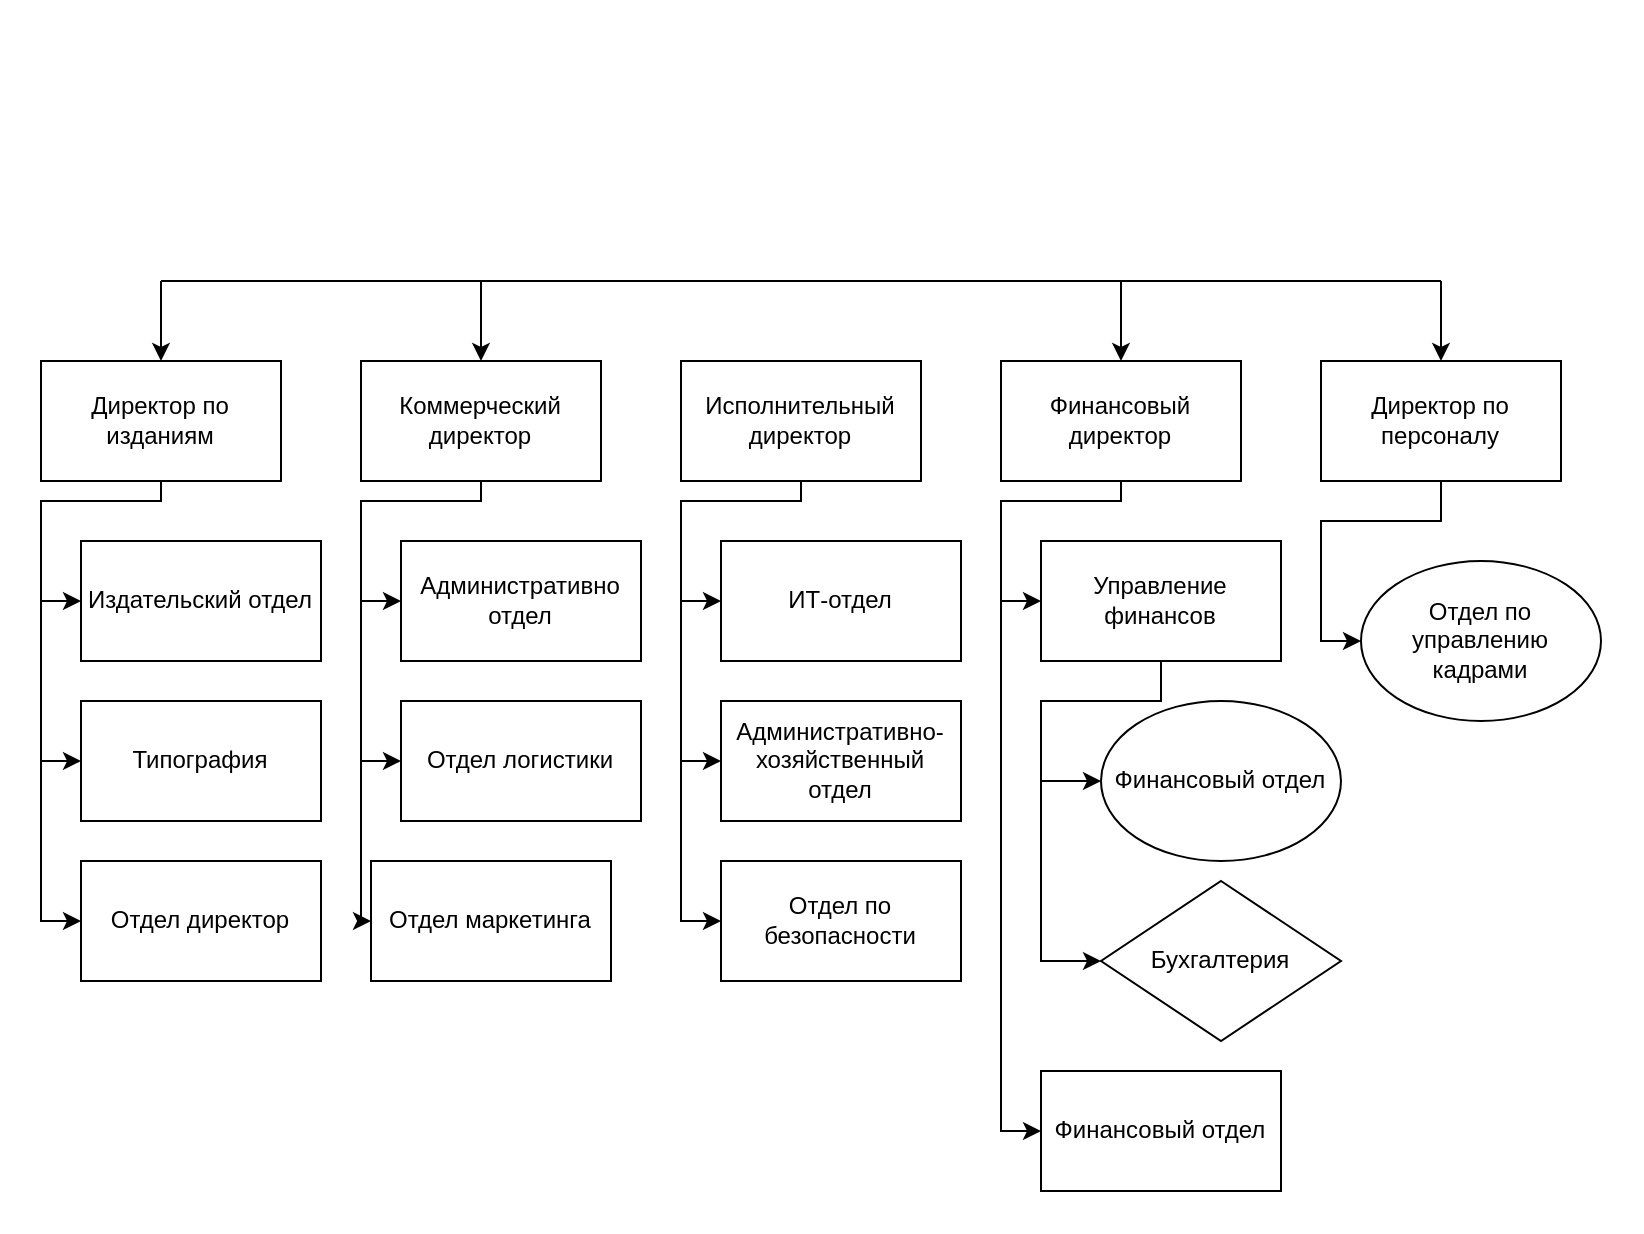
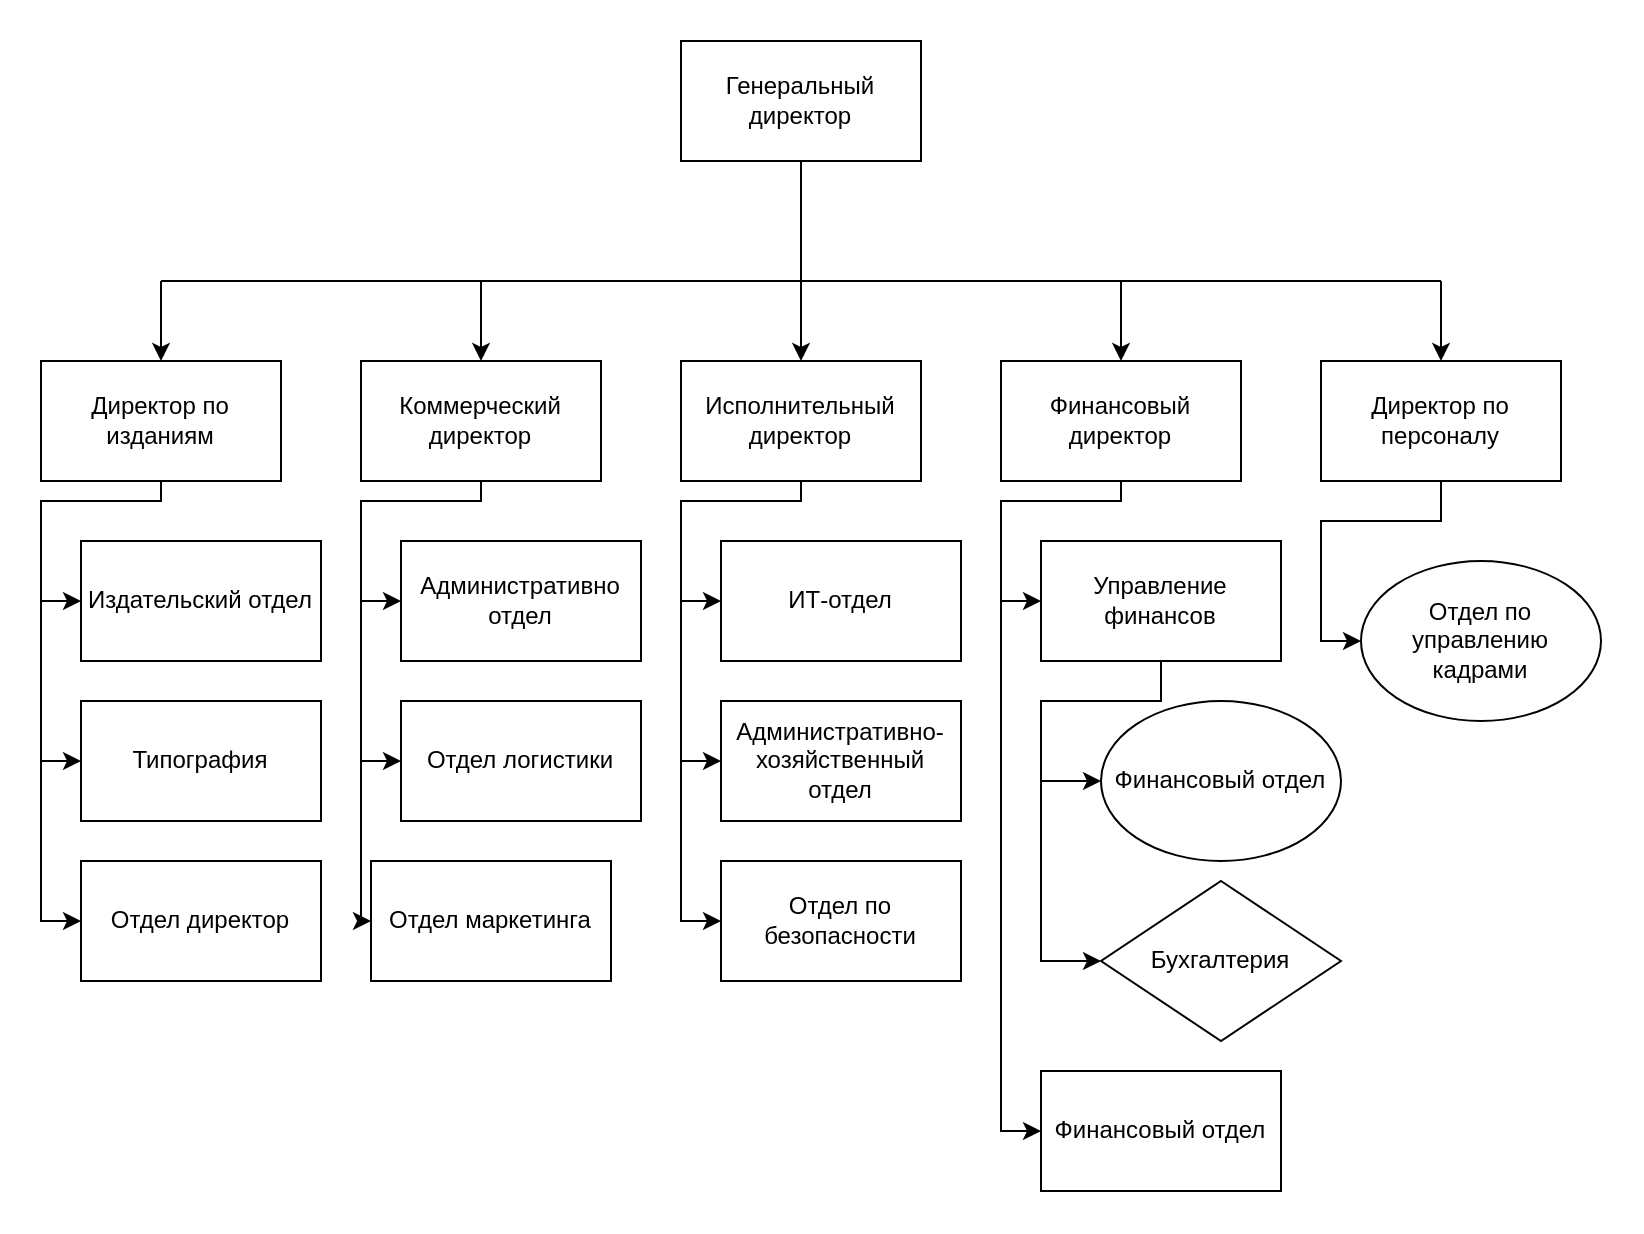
node "Генеральный директор": added
edge "Генеральный директор" -> "Исполнительный директор": added
